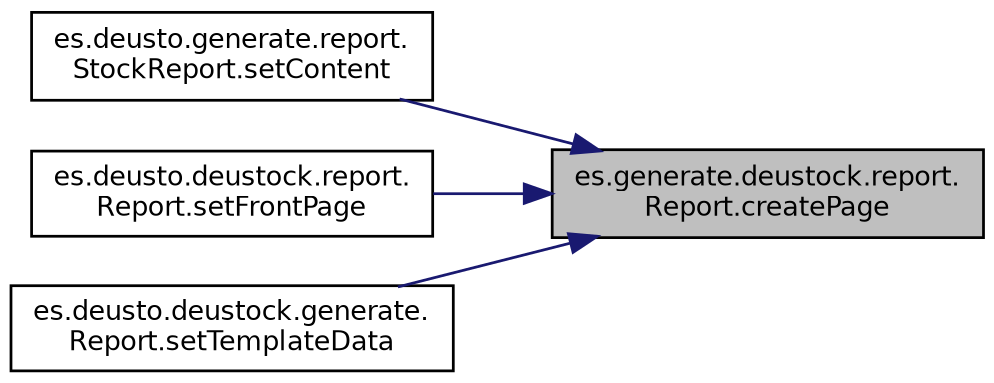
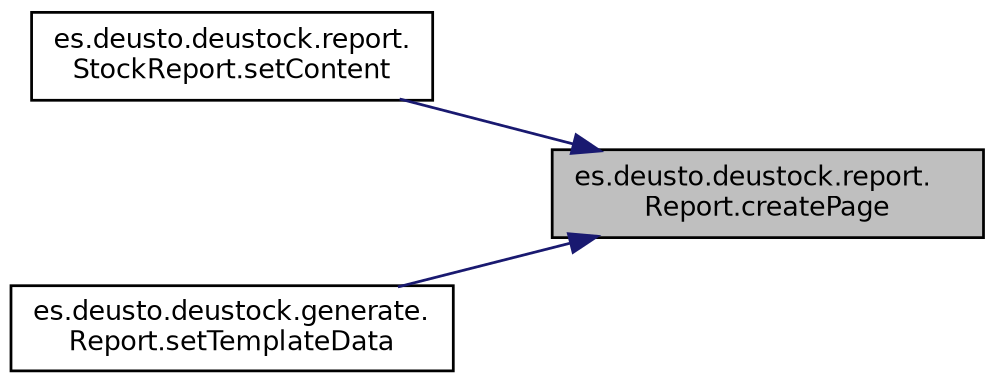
node "es.deusto.generate.report. StockReport.setContent": label "es.deusto.generate.report. StockReport.setContent" -> "es.deusto.deustock.report. StockReport.setContent"
node "es.deusto.deustock.report. Report.setFrontPage": removed
node "es.generate.deustock.report. Report.createPage": label "es.generate.deustock.report. Report.createPage" -> "es.deusto.deustock.report. Report.createPage"
